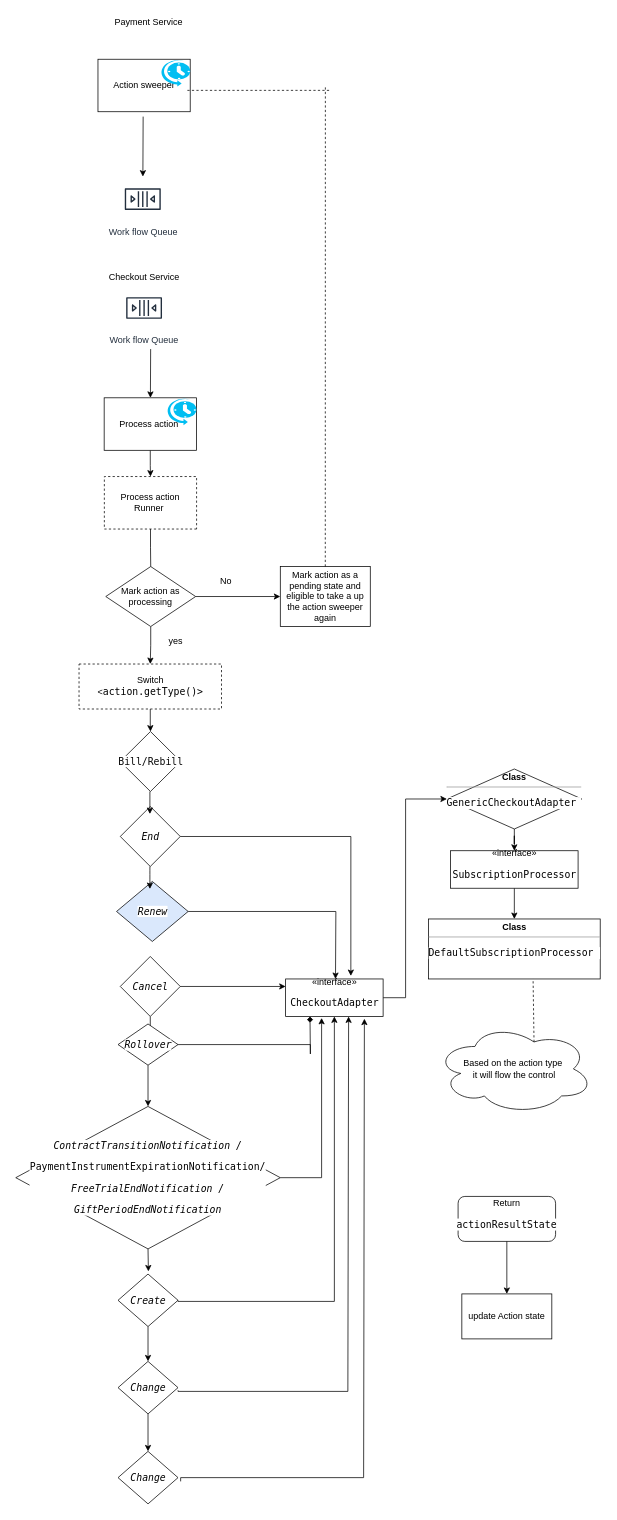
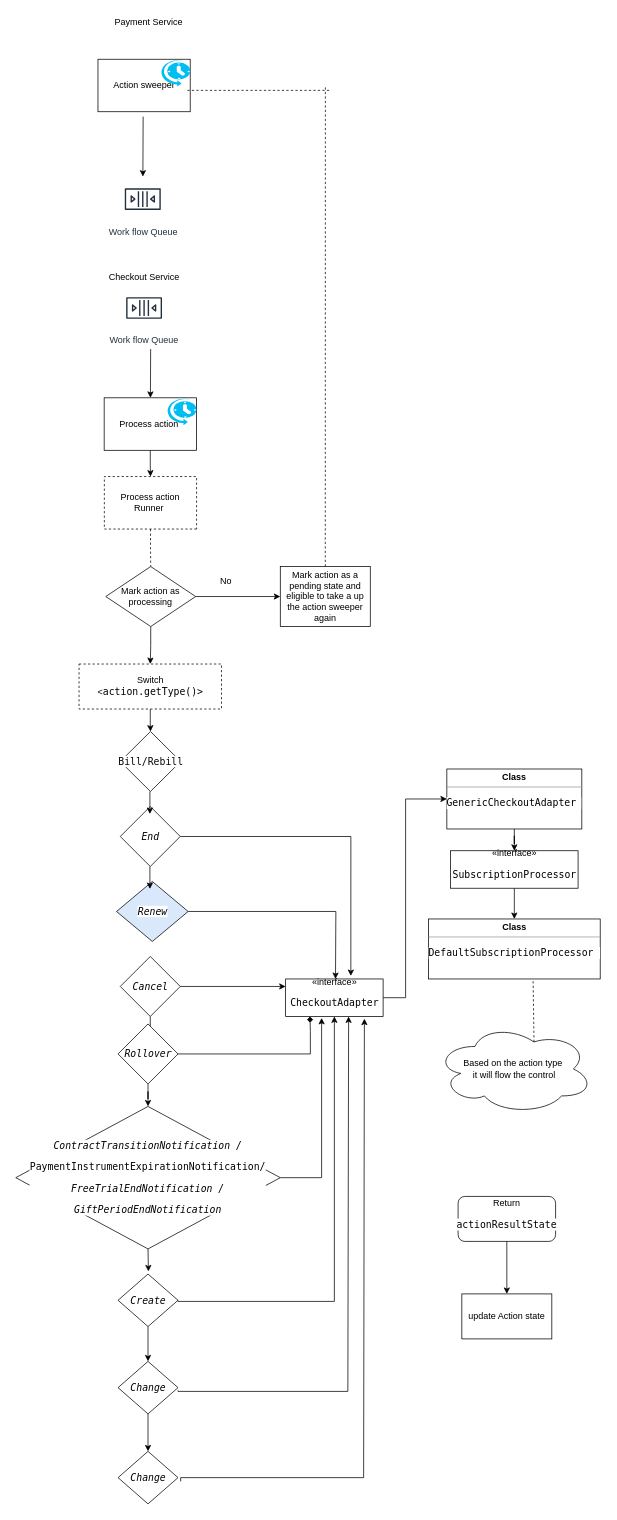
edge "Process action Runner" -- "Mark action as processing": style solid -> dashed
node "yes": removed
node "Class GenericCheckoutAdapter": shape diamond -> rectangle
node "Rollover": size 60x41 -> 60x60
